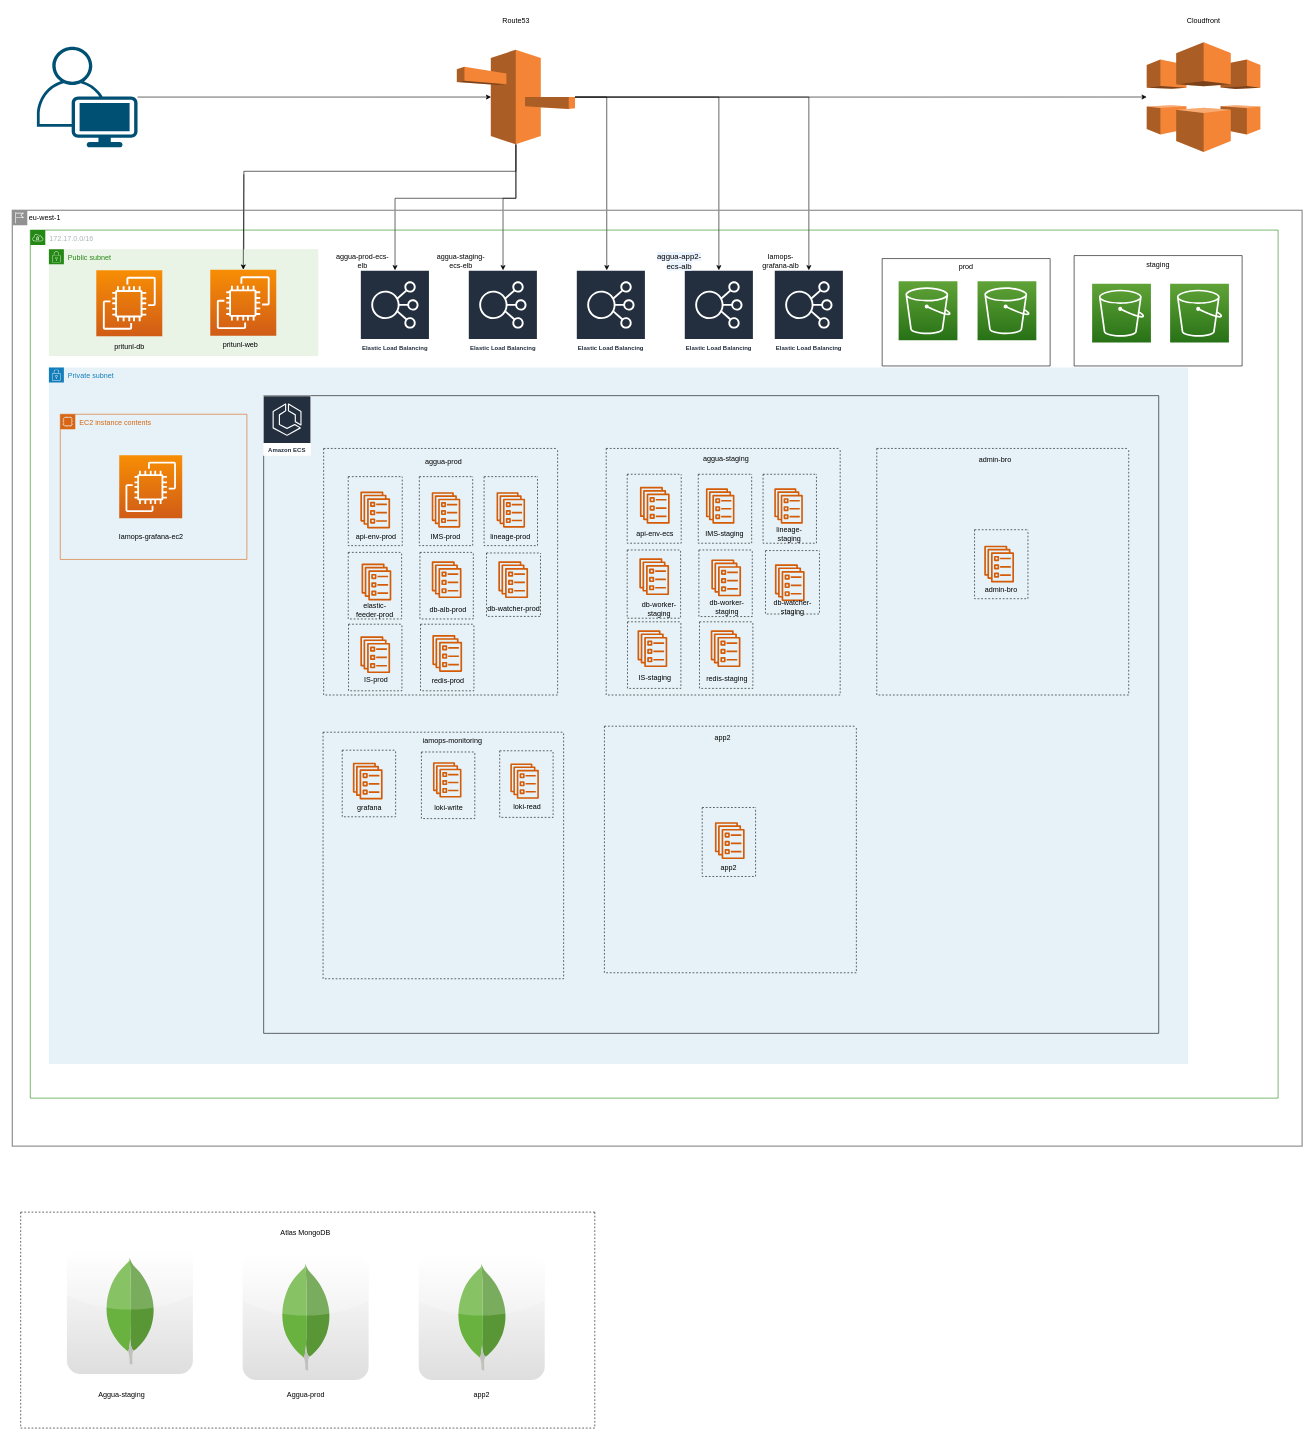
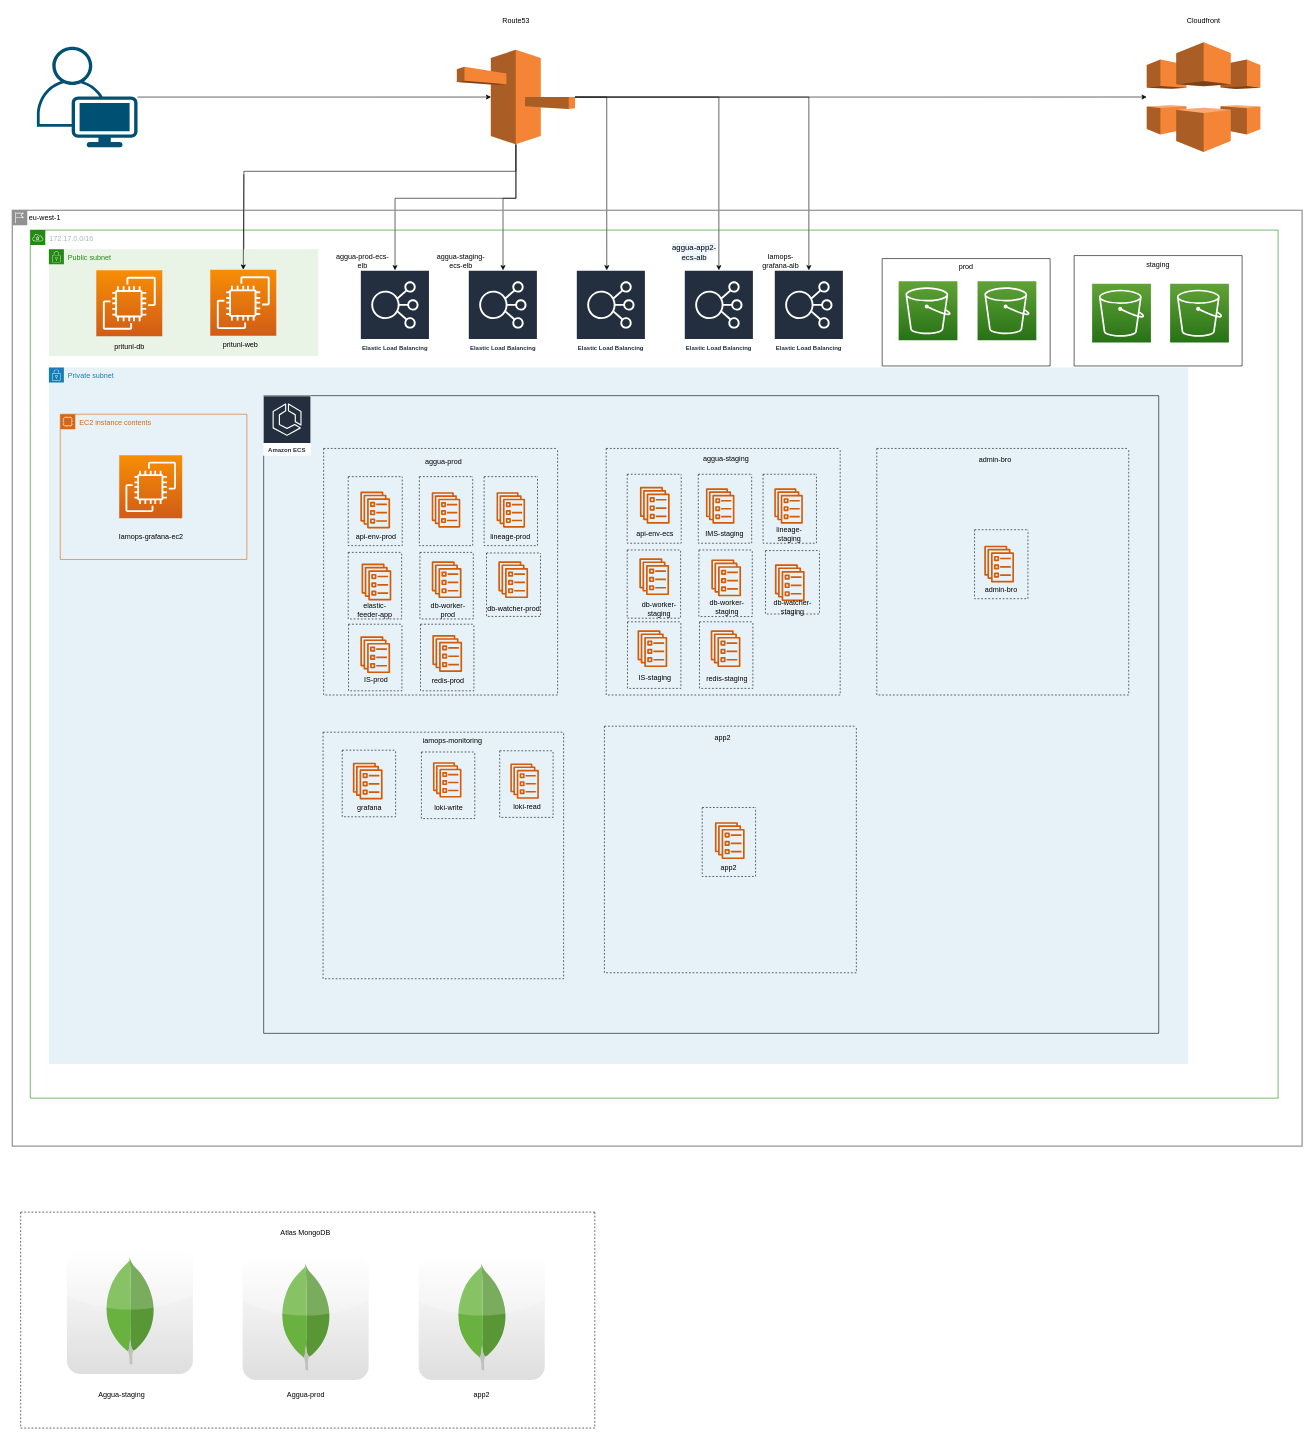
node "aggua-app2-ecs-alb": moved (679, 261) -> (694, 252)
node "IMS-prod": removed
node "db-alb-prod": label "db-alb-prod" -> "db-worker-prod"
node "elastic-feeder-prod": label "elastic-feeder-prod" -> "elastic-feeder-app"
